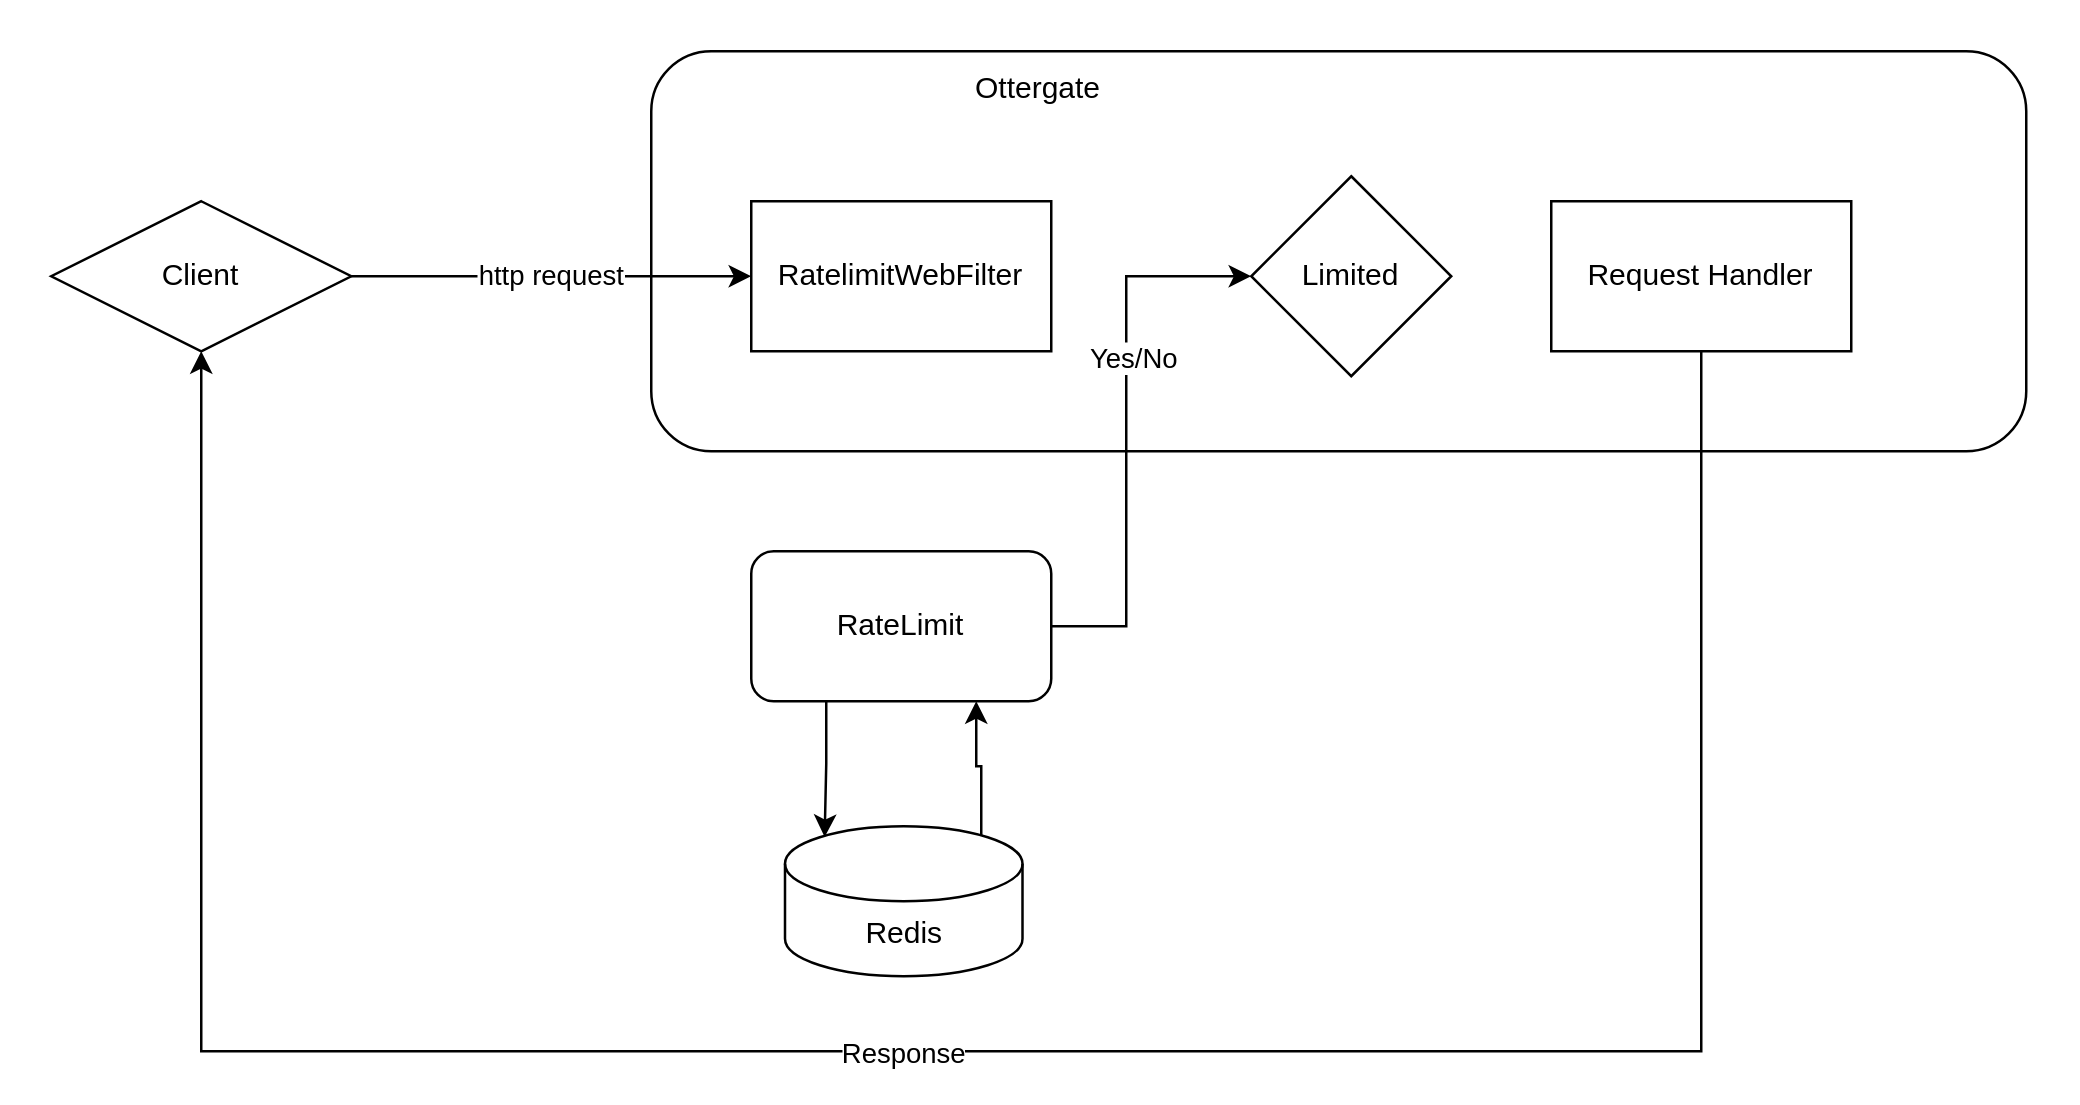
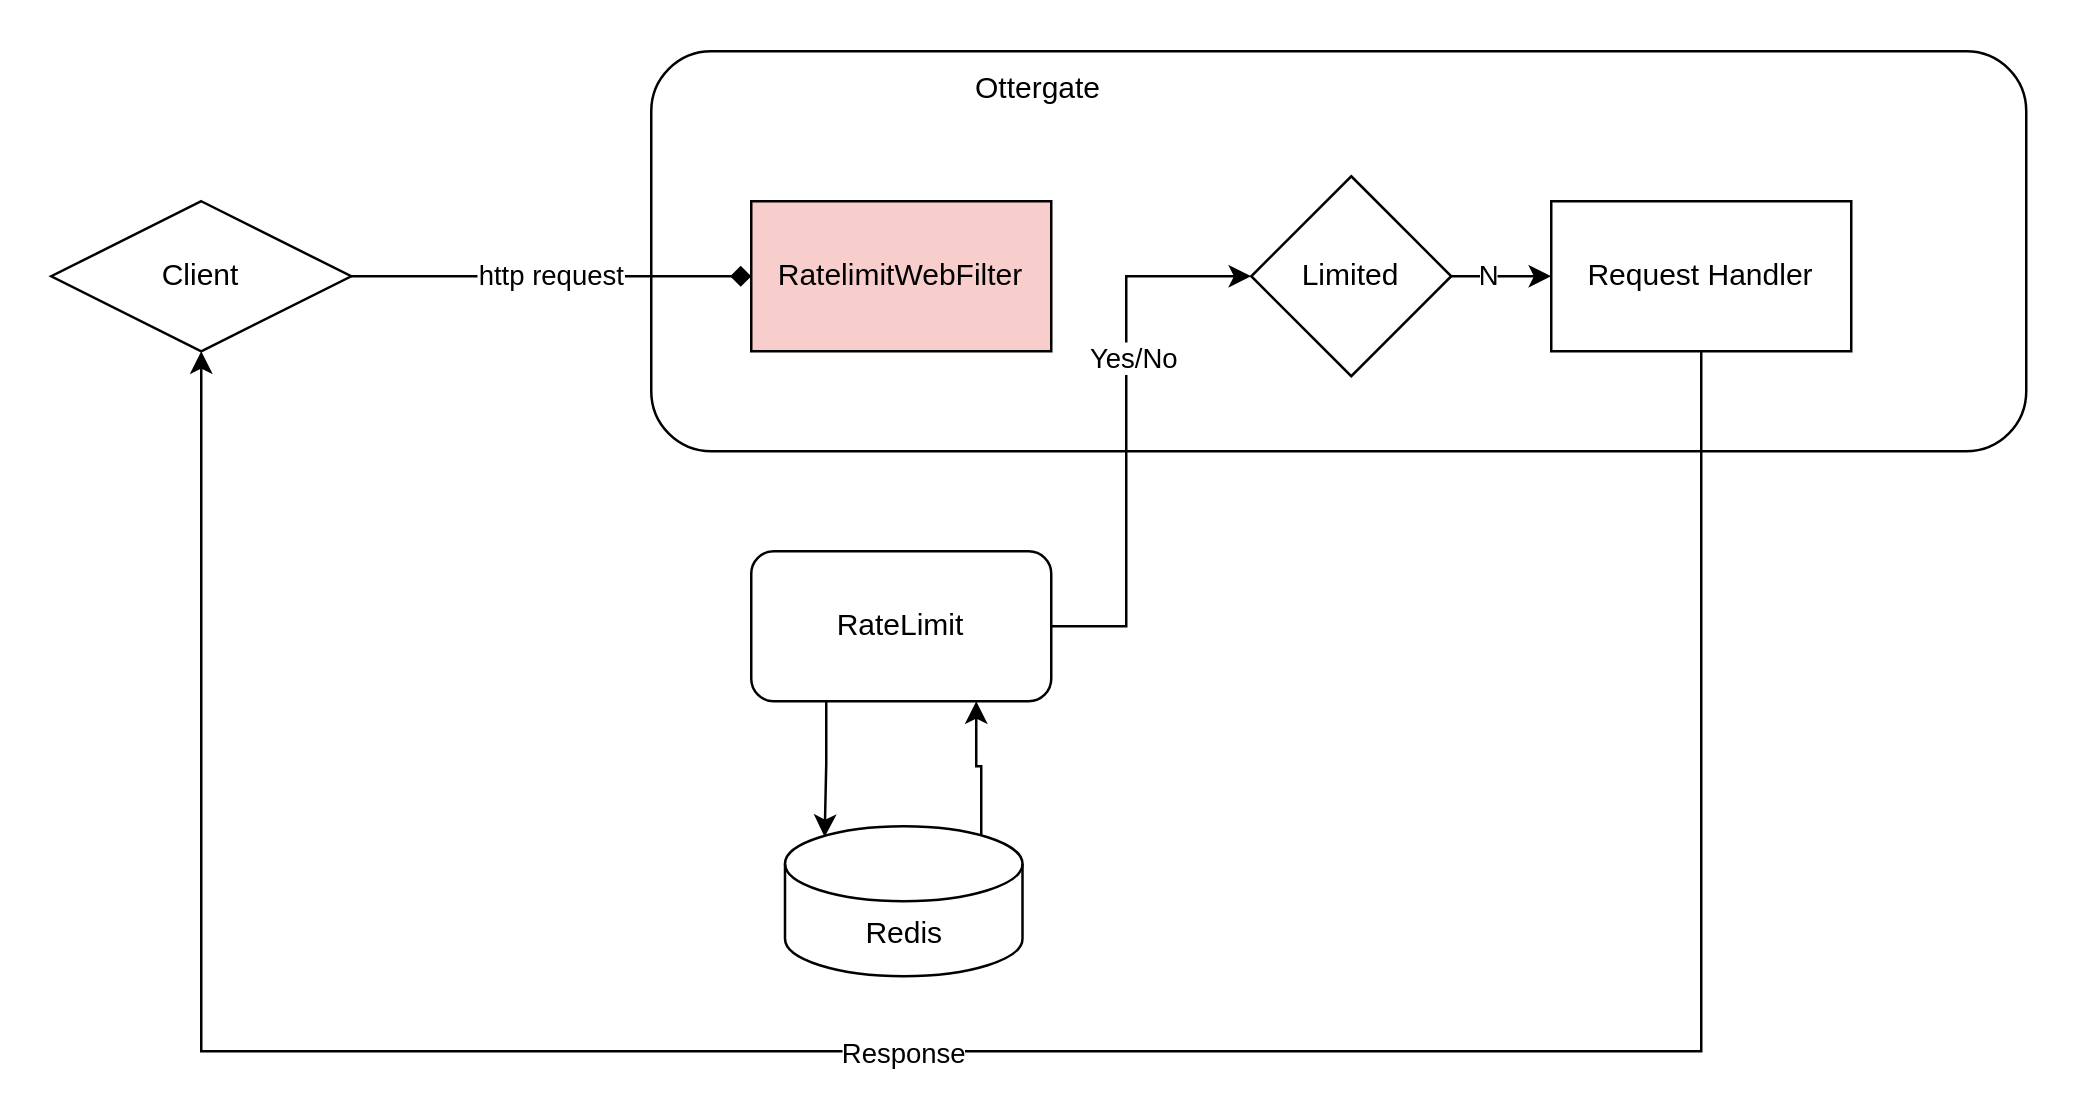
edge "Client" -> "RatelimitWebFilter": arrowhead classic -> diamond
node "RatelimitWebFilter": fillcolor #ffffff -> #f8cecc
edge "Limited" -> "Request Handler": added, label "N"
